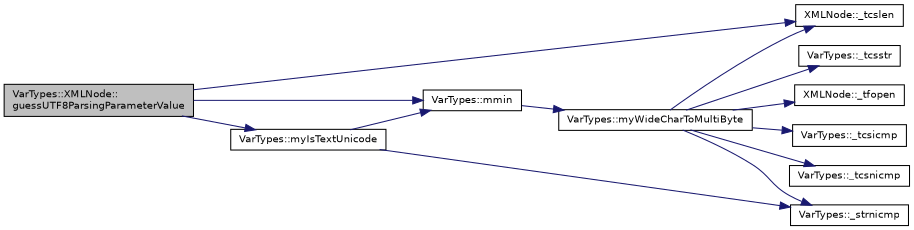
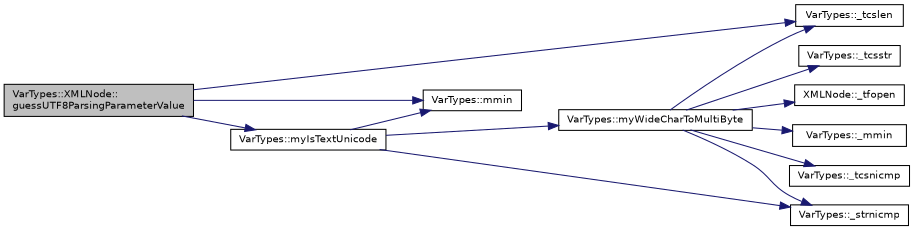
node "XMLNode::_tcslen": label "XMLNode::_tcslen" -> "VarTypes::_tcslen"
edge "VarTypes::mmin" -> "VarTypes::myWideCharToMultiByte": now "VarTypes::myIsTextUnicode" -> "VarTypes::myWideCharToMultiByte"
node "VarTypes::_tcsicmp": label "VarTypes::_tcsicmp" -> "VarTypes::_mmin"
